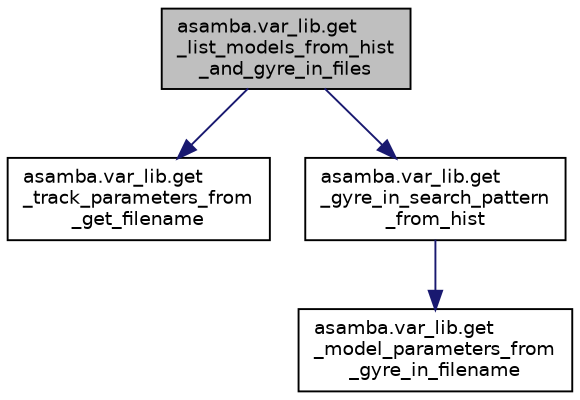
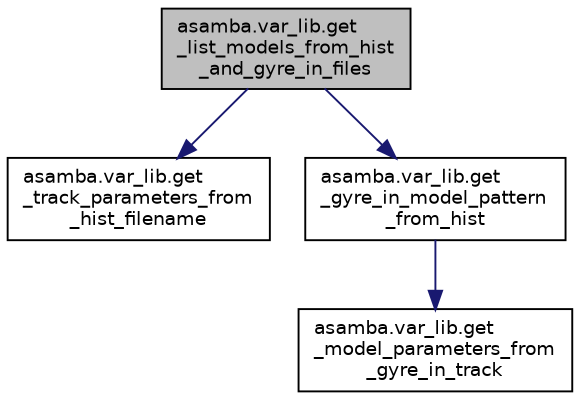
node "asamba.var_lib.get _track_parameters_from _get_filename": label "asamba.var_lib.get _track_parameters_from _get_filename" -> "asamba.var_lib.get _track_parameters_from _hist_filename"
node "asamba.var_lib.get _gyre_in_search_pattern _from_hist": label "asamba.var_lib.get _gyre_in_search_pattern _from_hist" -> "asamba.var_lib.get _gyre_in_model_pattern _from_hist"
node "asamba.var_lib.get _model_parameters_from _gyre_in_filename": label "asamba.var_lib.get _model_parameters_from _gyre_in_filename" -> "asamba.var_lib.get _model_parameters_from _gyre_in_track"
